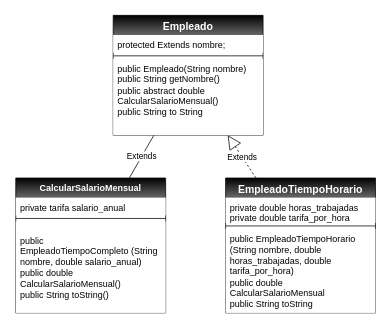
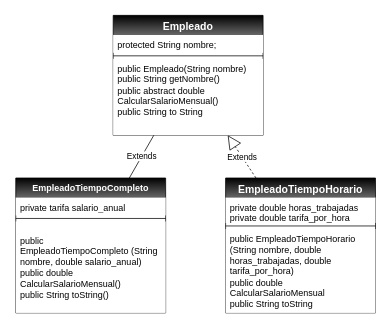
node "protected Extends nombre;": label "protected Extends nombre;" -> "protected String nombre;"
node "CalcularSalarioMensual": label "CalcularSalarioMensual" -> "EmpleadoTiempoCompleto"
